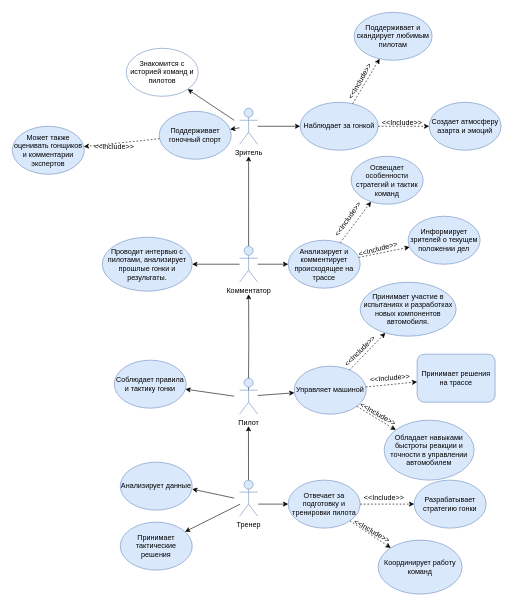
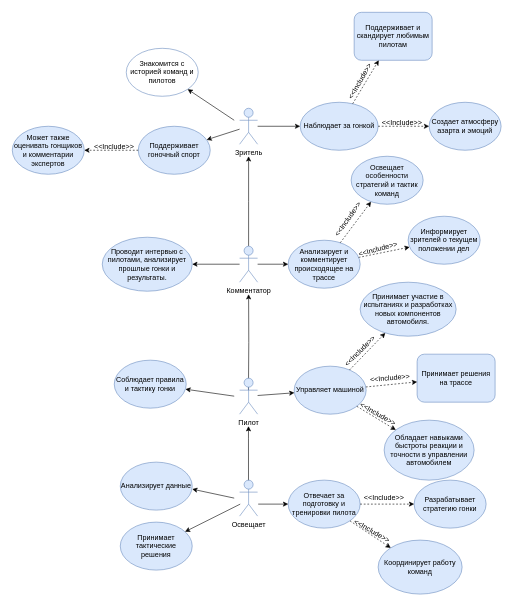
node "Поддерживает и скандирует любимым пилотам": shape ellipse -> rounded rectangle
node "Поддерживает гоночный спорт": moved (195, 135) -> (174, 150)
node "Тренер": label "Тренер" -> "Освещает"
